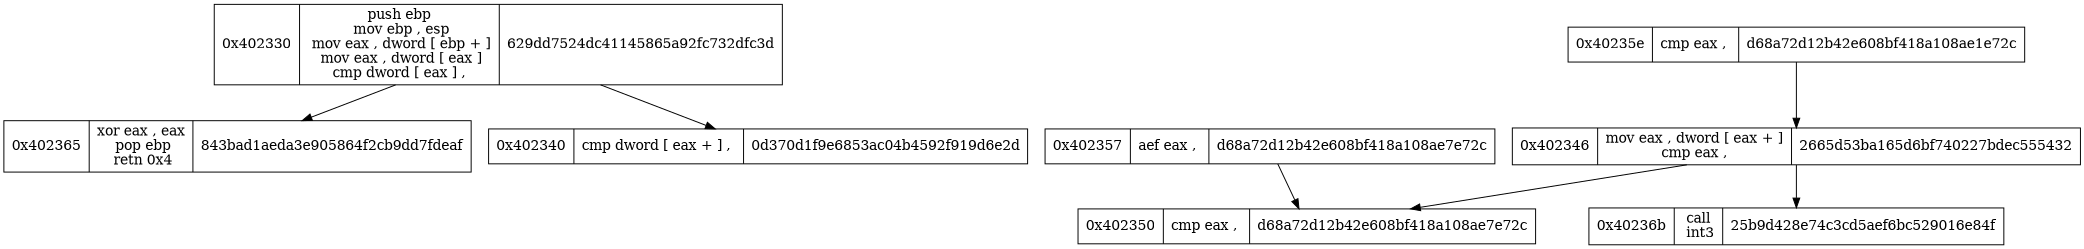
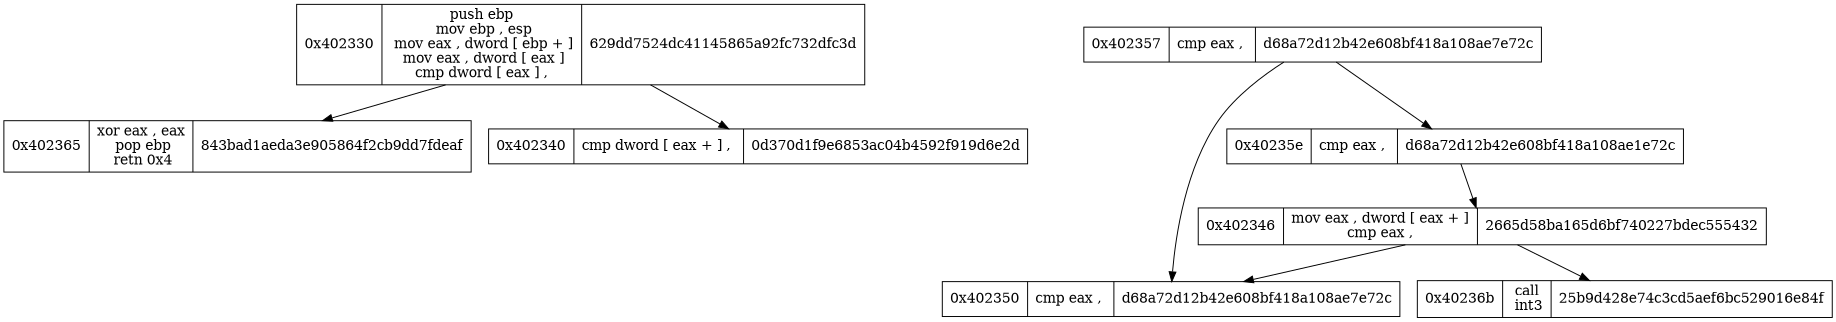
edge "0x402357" -> "0x40235e": added
node "0x402357": text "aef eax ," -> "cmp eax ,"
node "0x402346": text "2665d53ba165d6bf740227bdec555432" -> "2665d58ba165d6bf740227bdec555432"
